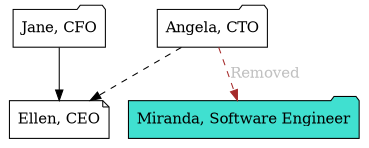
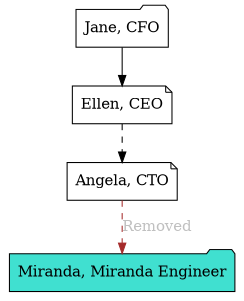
node "Angela, CTO": shape folder -> note
edge "Angela, CTO" -> "Ellen, CEO": reversed
node "Miranda, Software Engineer": label "Miranda, Software Engineer" -> "Miranda, Miranda Engineer"
